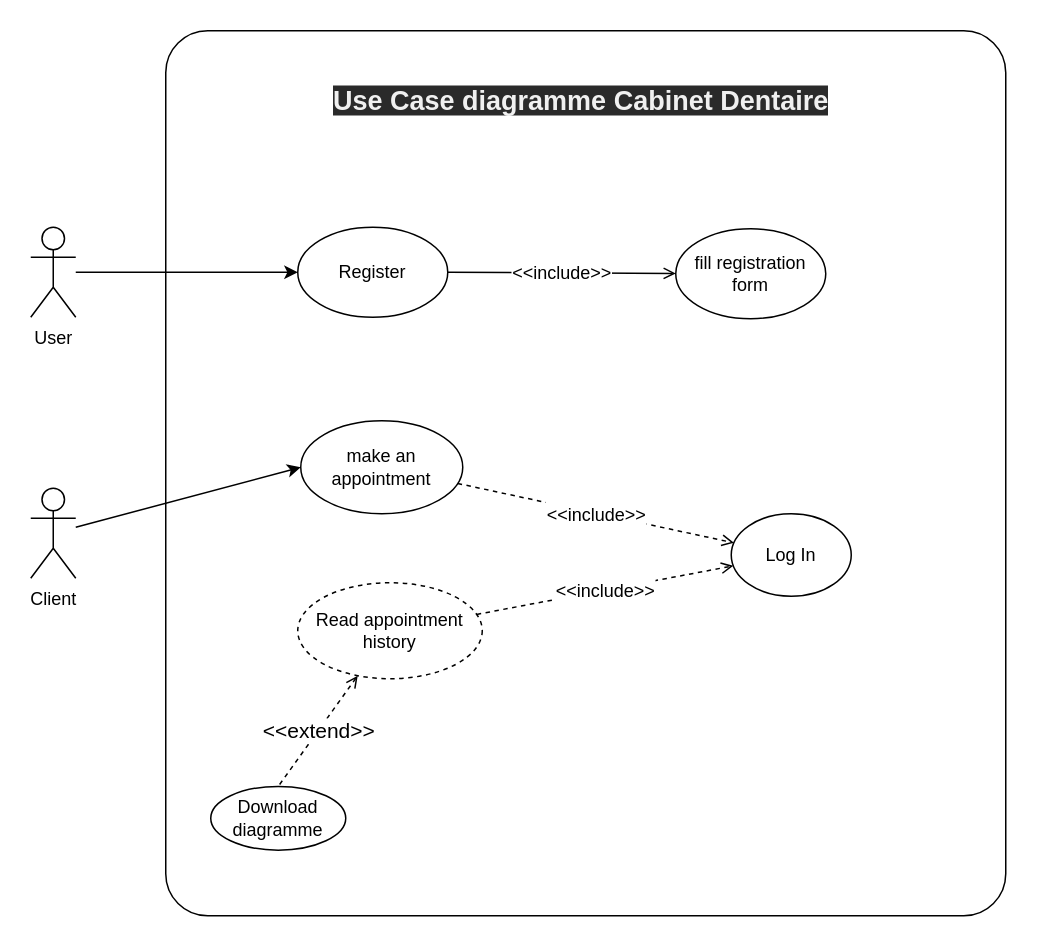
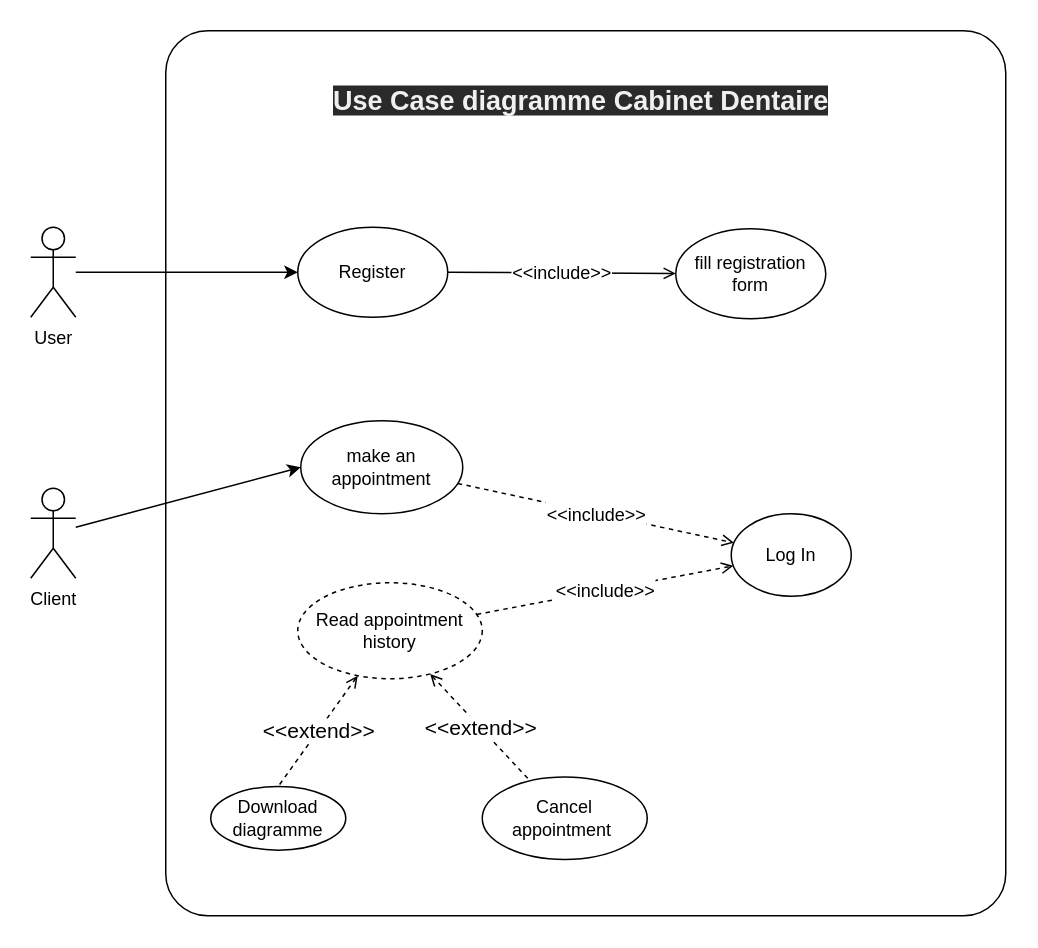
edge "Cancel appointment" -> "Read appointment history": added, label "<<extend>>"
node "Cancel appointment": added
